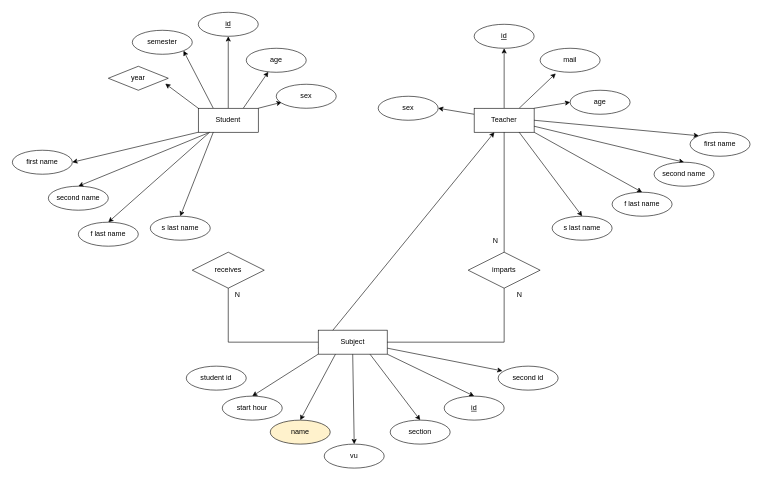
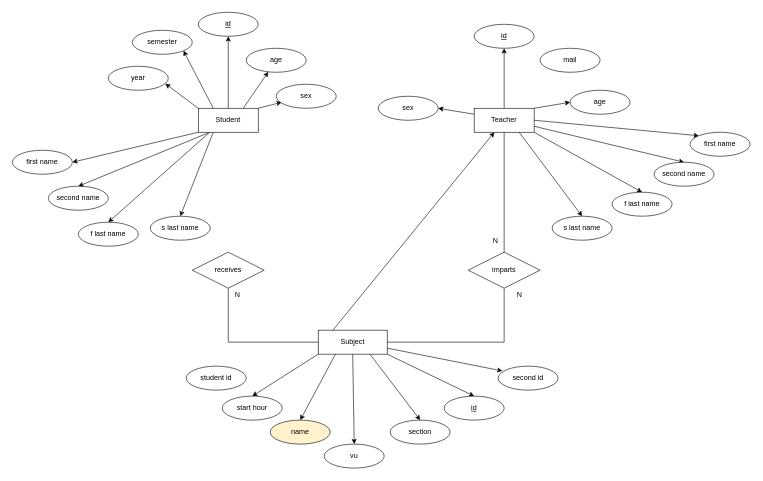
node "year": shape diamond -> ellipse
edge "Teacher" -> "mail": removed
